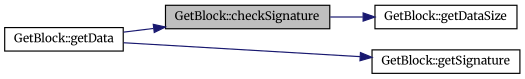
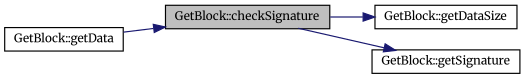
edge "GetBlock::getData" -> "GetBlock::getSignature": now "GetBlock::checkSignature" -> "GetBlock::getSignature"
